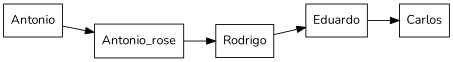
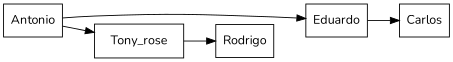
edge "Rodrigo" -> "Eduardo": now "Antonio" -> "Eduardo"
node "Antonio_rose": label "Antonio_rose" -> "Tony_rose"
